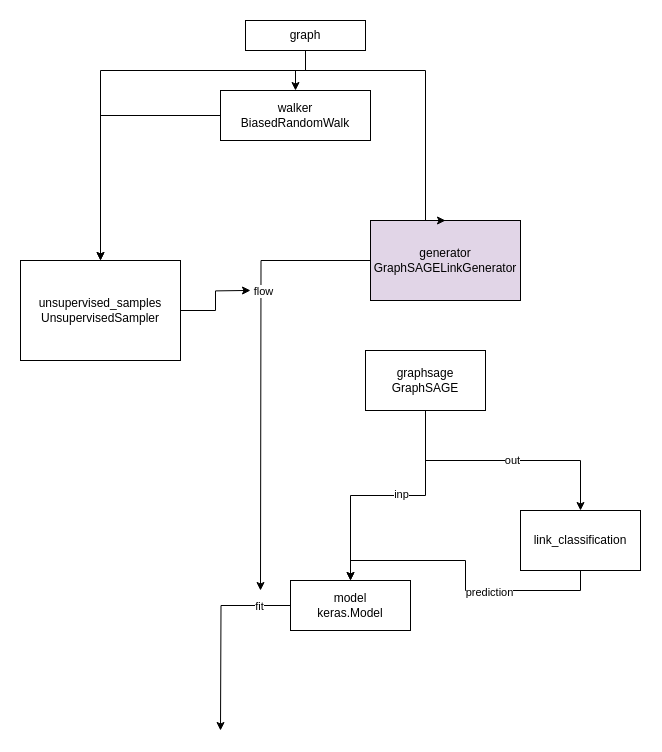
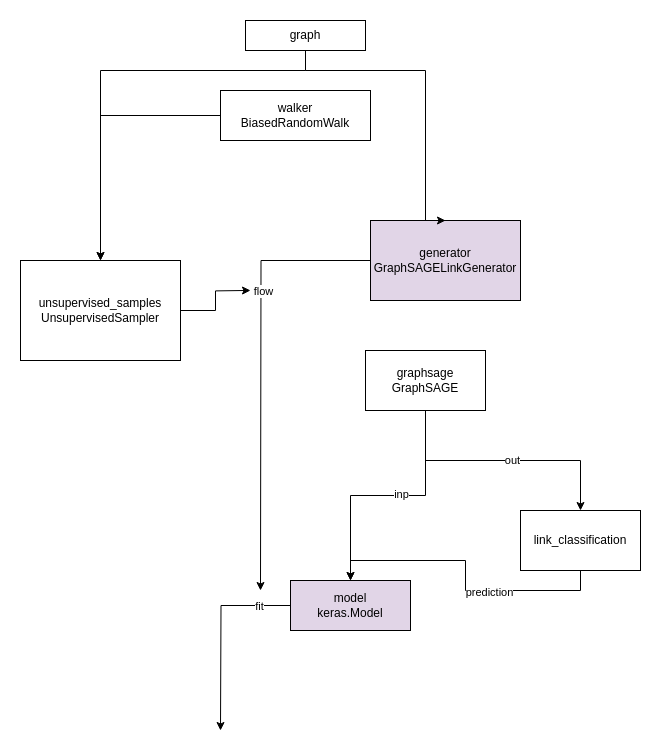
edge "graph" -> "walker BiasedRandomWalk": removed
node "model keras.Model": fillcolor #ffffff -> #e1d5e7
